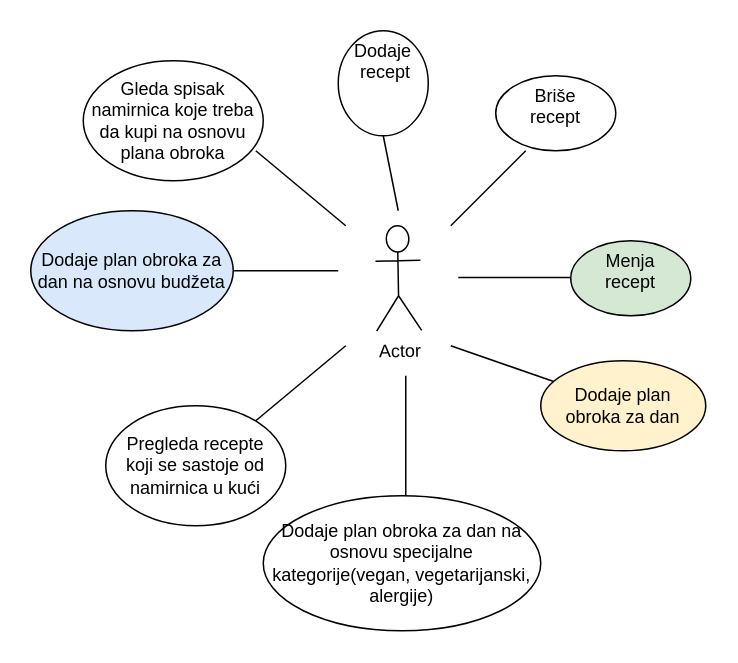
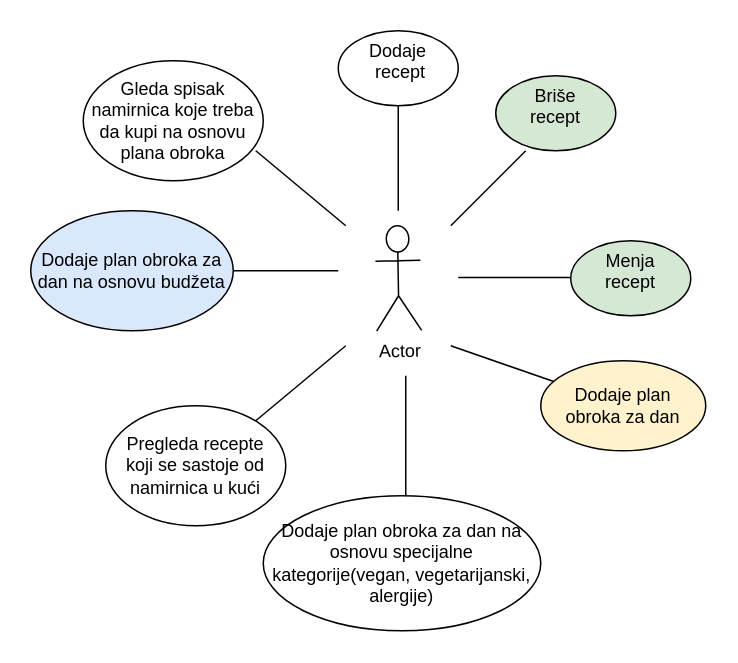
node "Dodaje recept": size 90x105 -> 120x75
node "Briše recept": fillcolor #ffffff -> #d5e8d4
